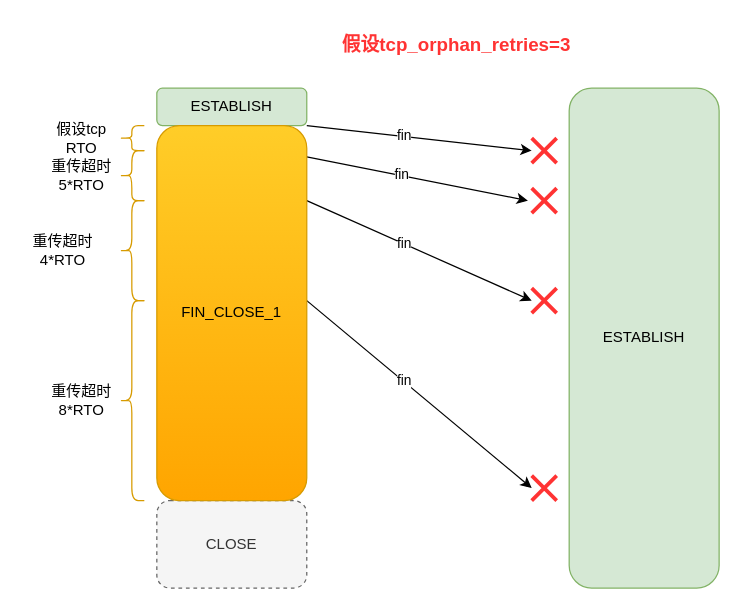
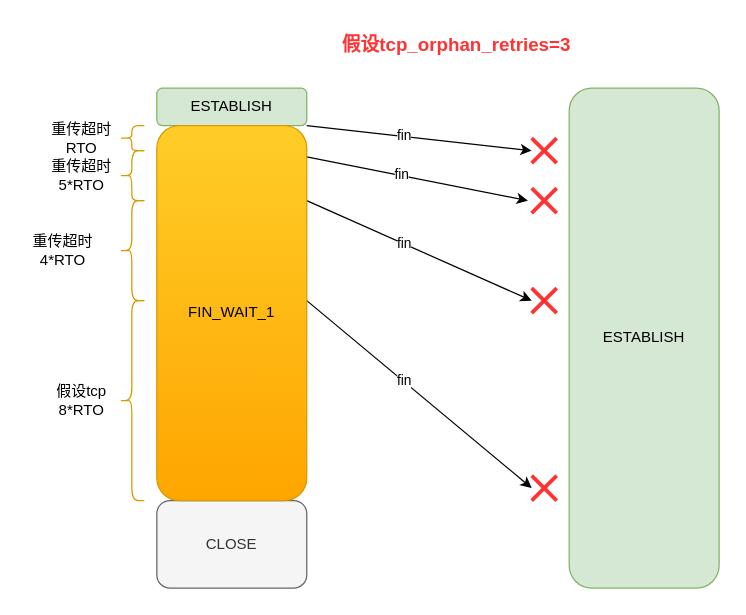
node "假设tcp RTO": label "假设tcp RTO" -> "重传超时 RTO"
node "FIN_CLOSE_1": label "FIN_CLOSE_1" -> "FIN_WAIT_1"
node "重传超时 8*RTO": label "重传超时 8*RTO" -> "假设tcp 8*RTO"
node "CLOSE": style dashed -> solid
